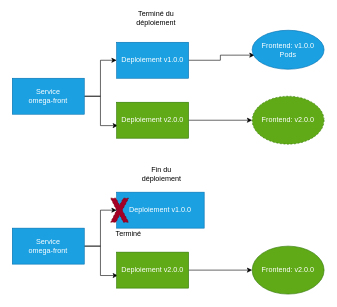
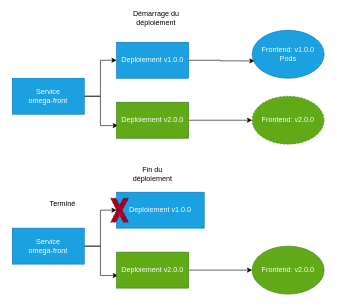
node "Terminé du déploiement": label "Terminé du déploiement" -> "Démarrage du déploiement"
node "Frontend: v1.0.0 Pods": size 72x39 -> 72x48
node "Fin du déploiement": moved (162, 174) -> (153, 174)
node "Terminé": moved (129, 234) -> (63, 204)
